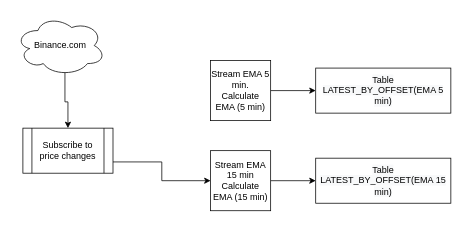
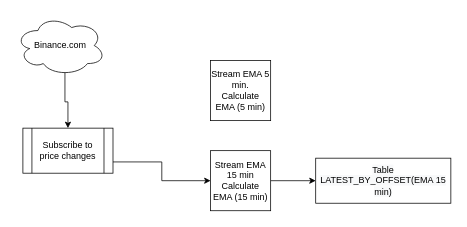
edge "Stream EMA 5 min. Calculate EMA (5 min)" -> "Table LATEST_BY_OFFSET(EMA 5 min)": removed
node "Table LATEST_BY_OFFSET(EMA 5 min)": removed
